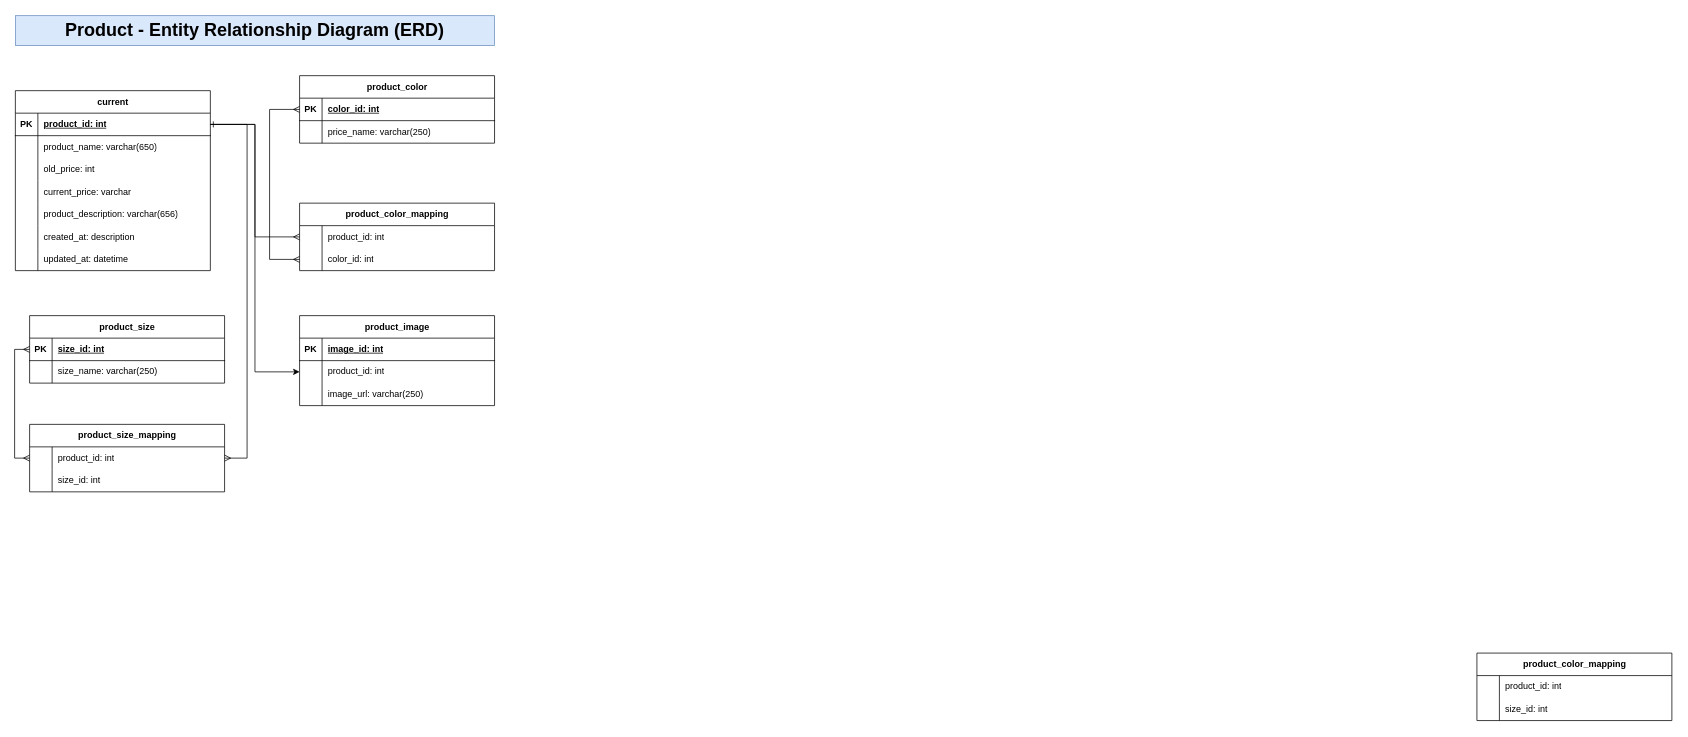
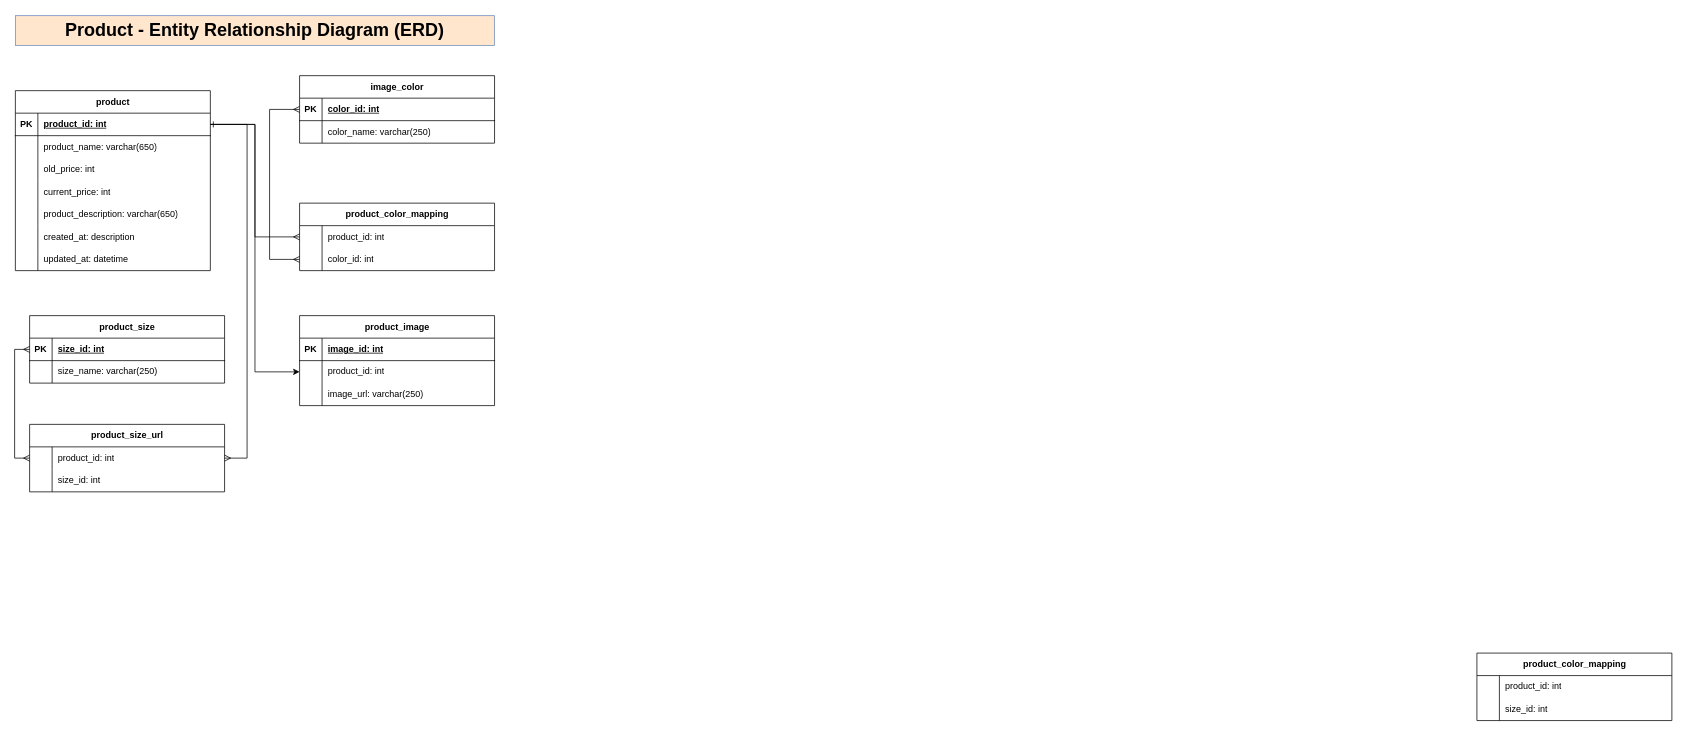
node "Product - Entity Relationship Diagram (ERD)": fillcolor #dae8fc -> #ffe6cc
node "product_color": label "product_color" -> "image_color"
node "current": label "current" -> "product"
node "price_name: varchar(250)": label "price_name: varchar(250)" -> "color_name: varchar(250)"
node "current_price: varchar": label "current_price: varchar" -> "current_price: int"
node "product_description: varchar(656)": label "product_description: varchar(656)" -> "product_description: varchar(650)"
node "product_size_mapping": label "product_size_mapping" -> "product_size_url"
